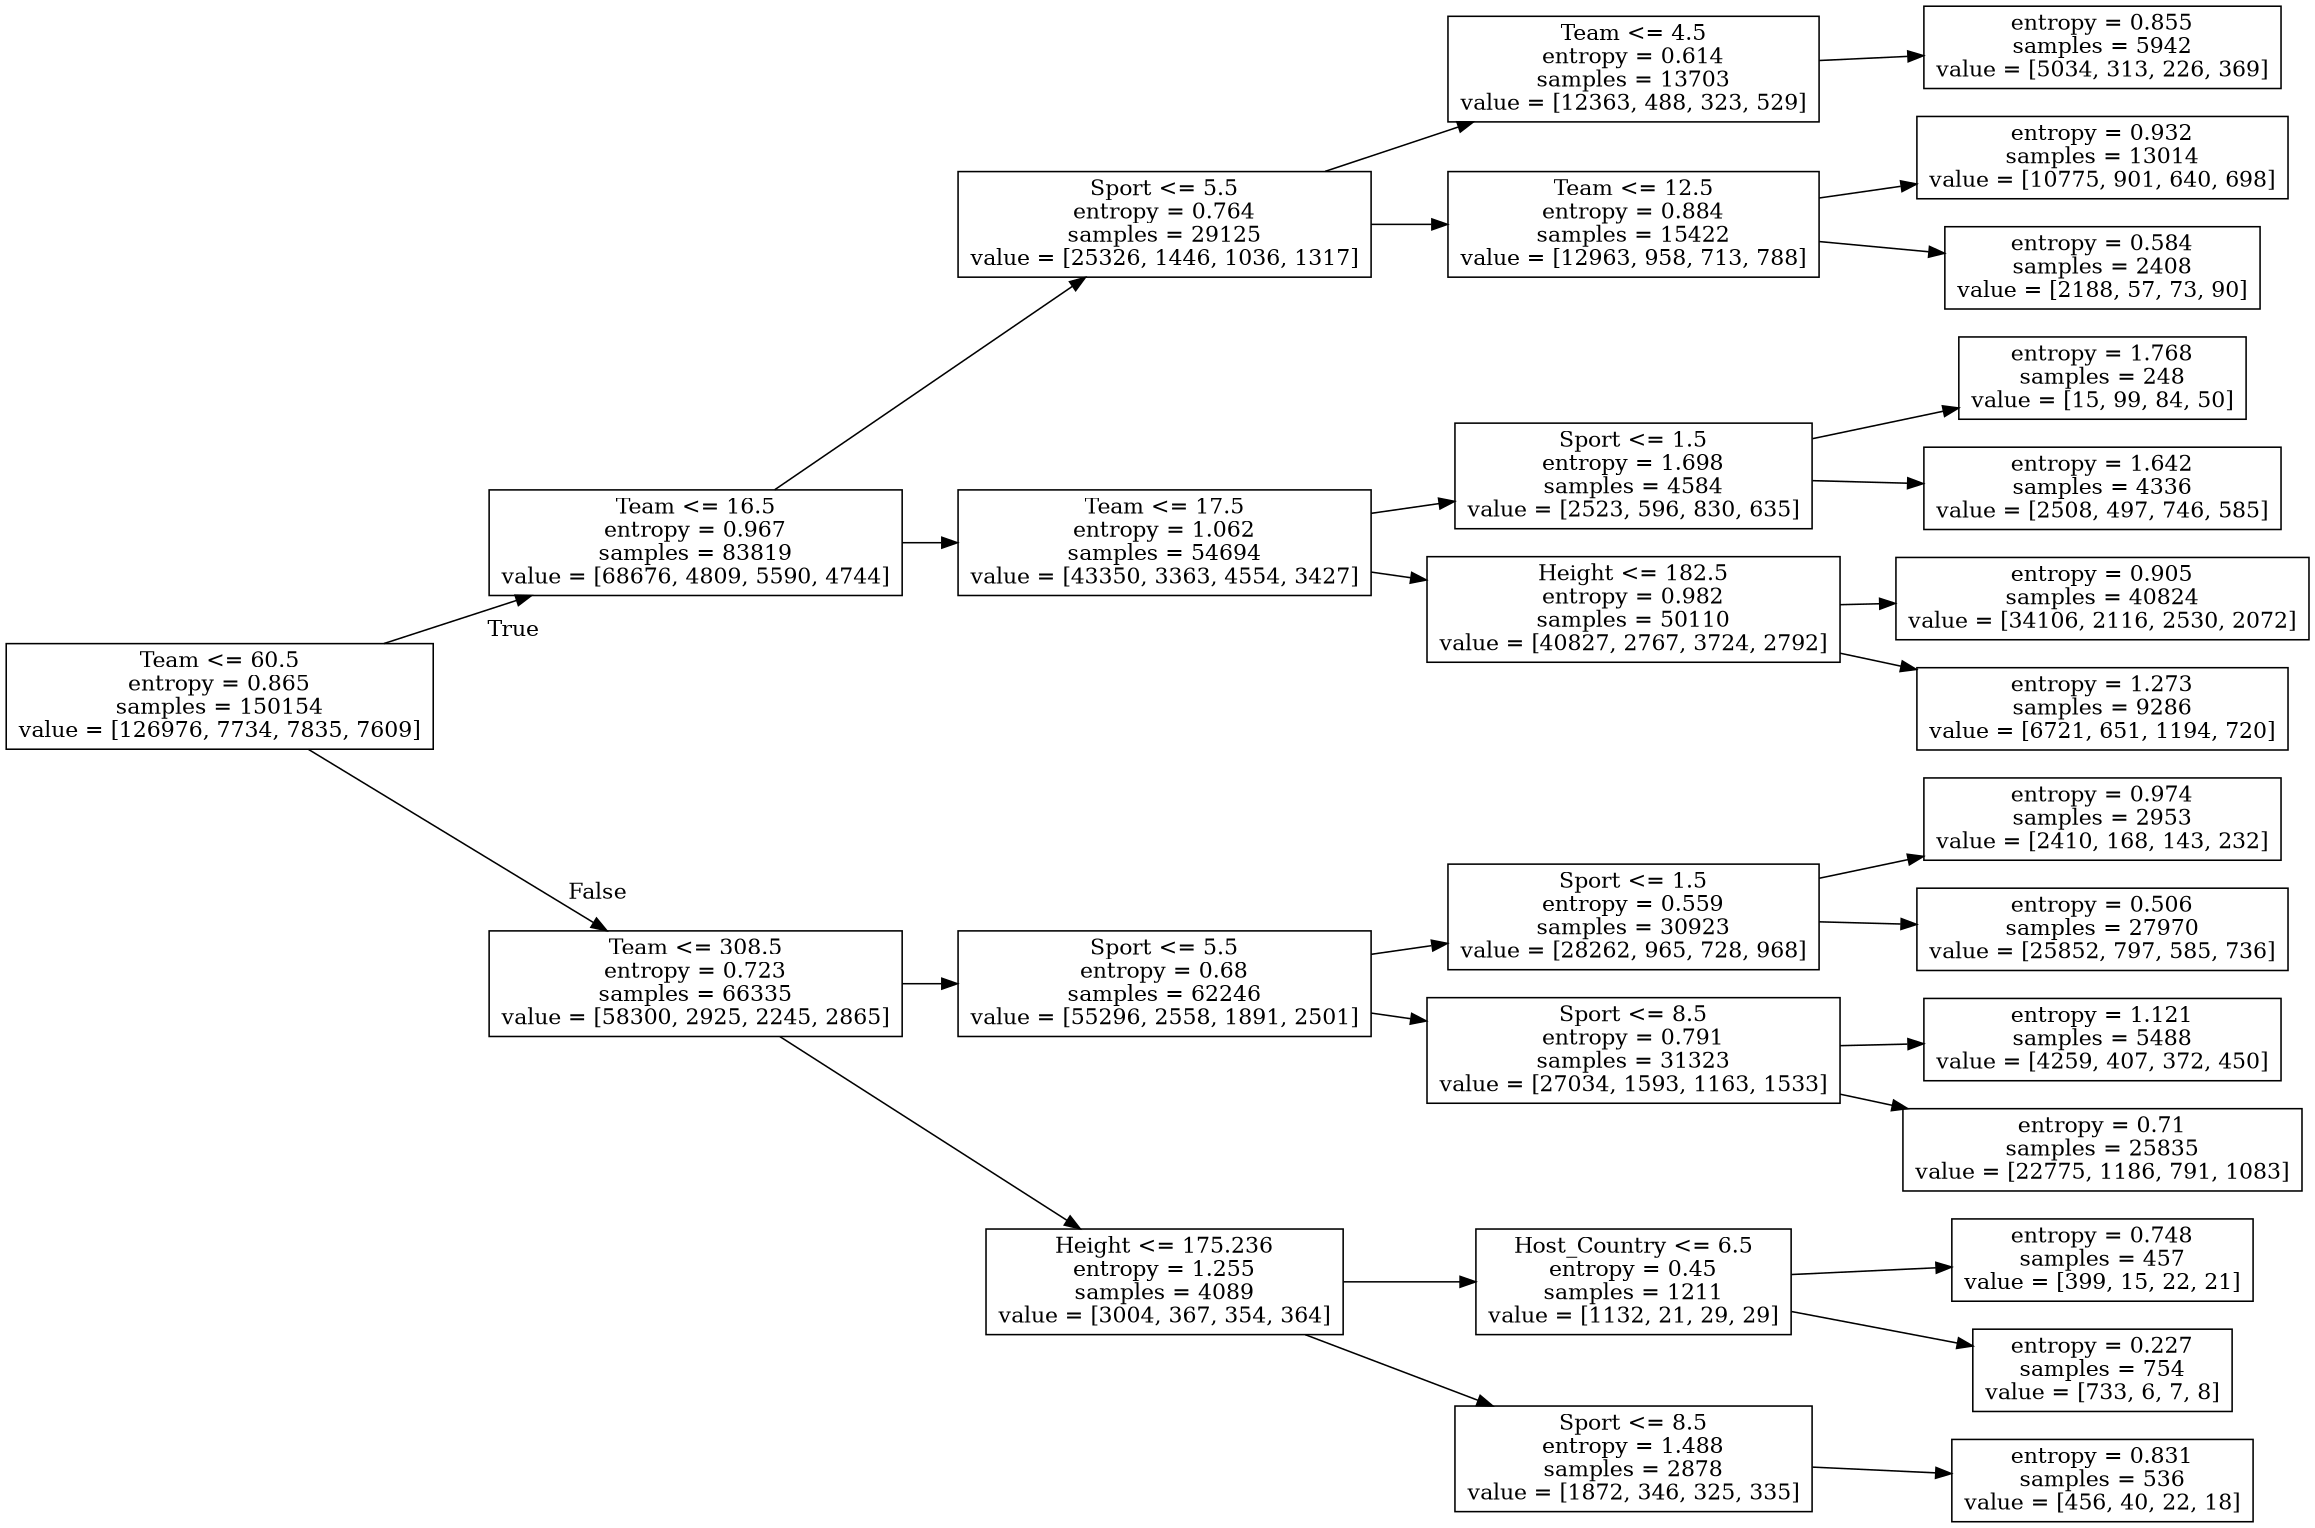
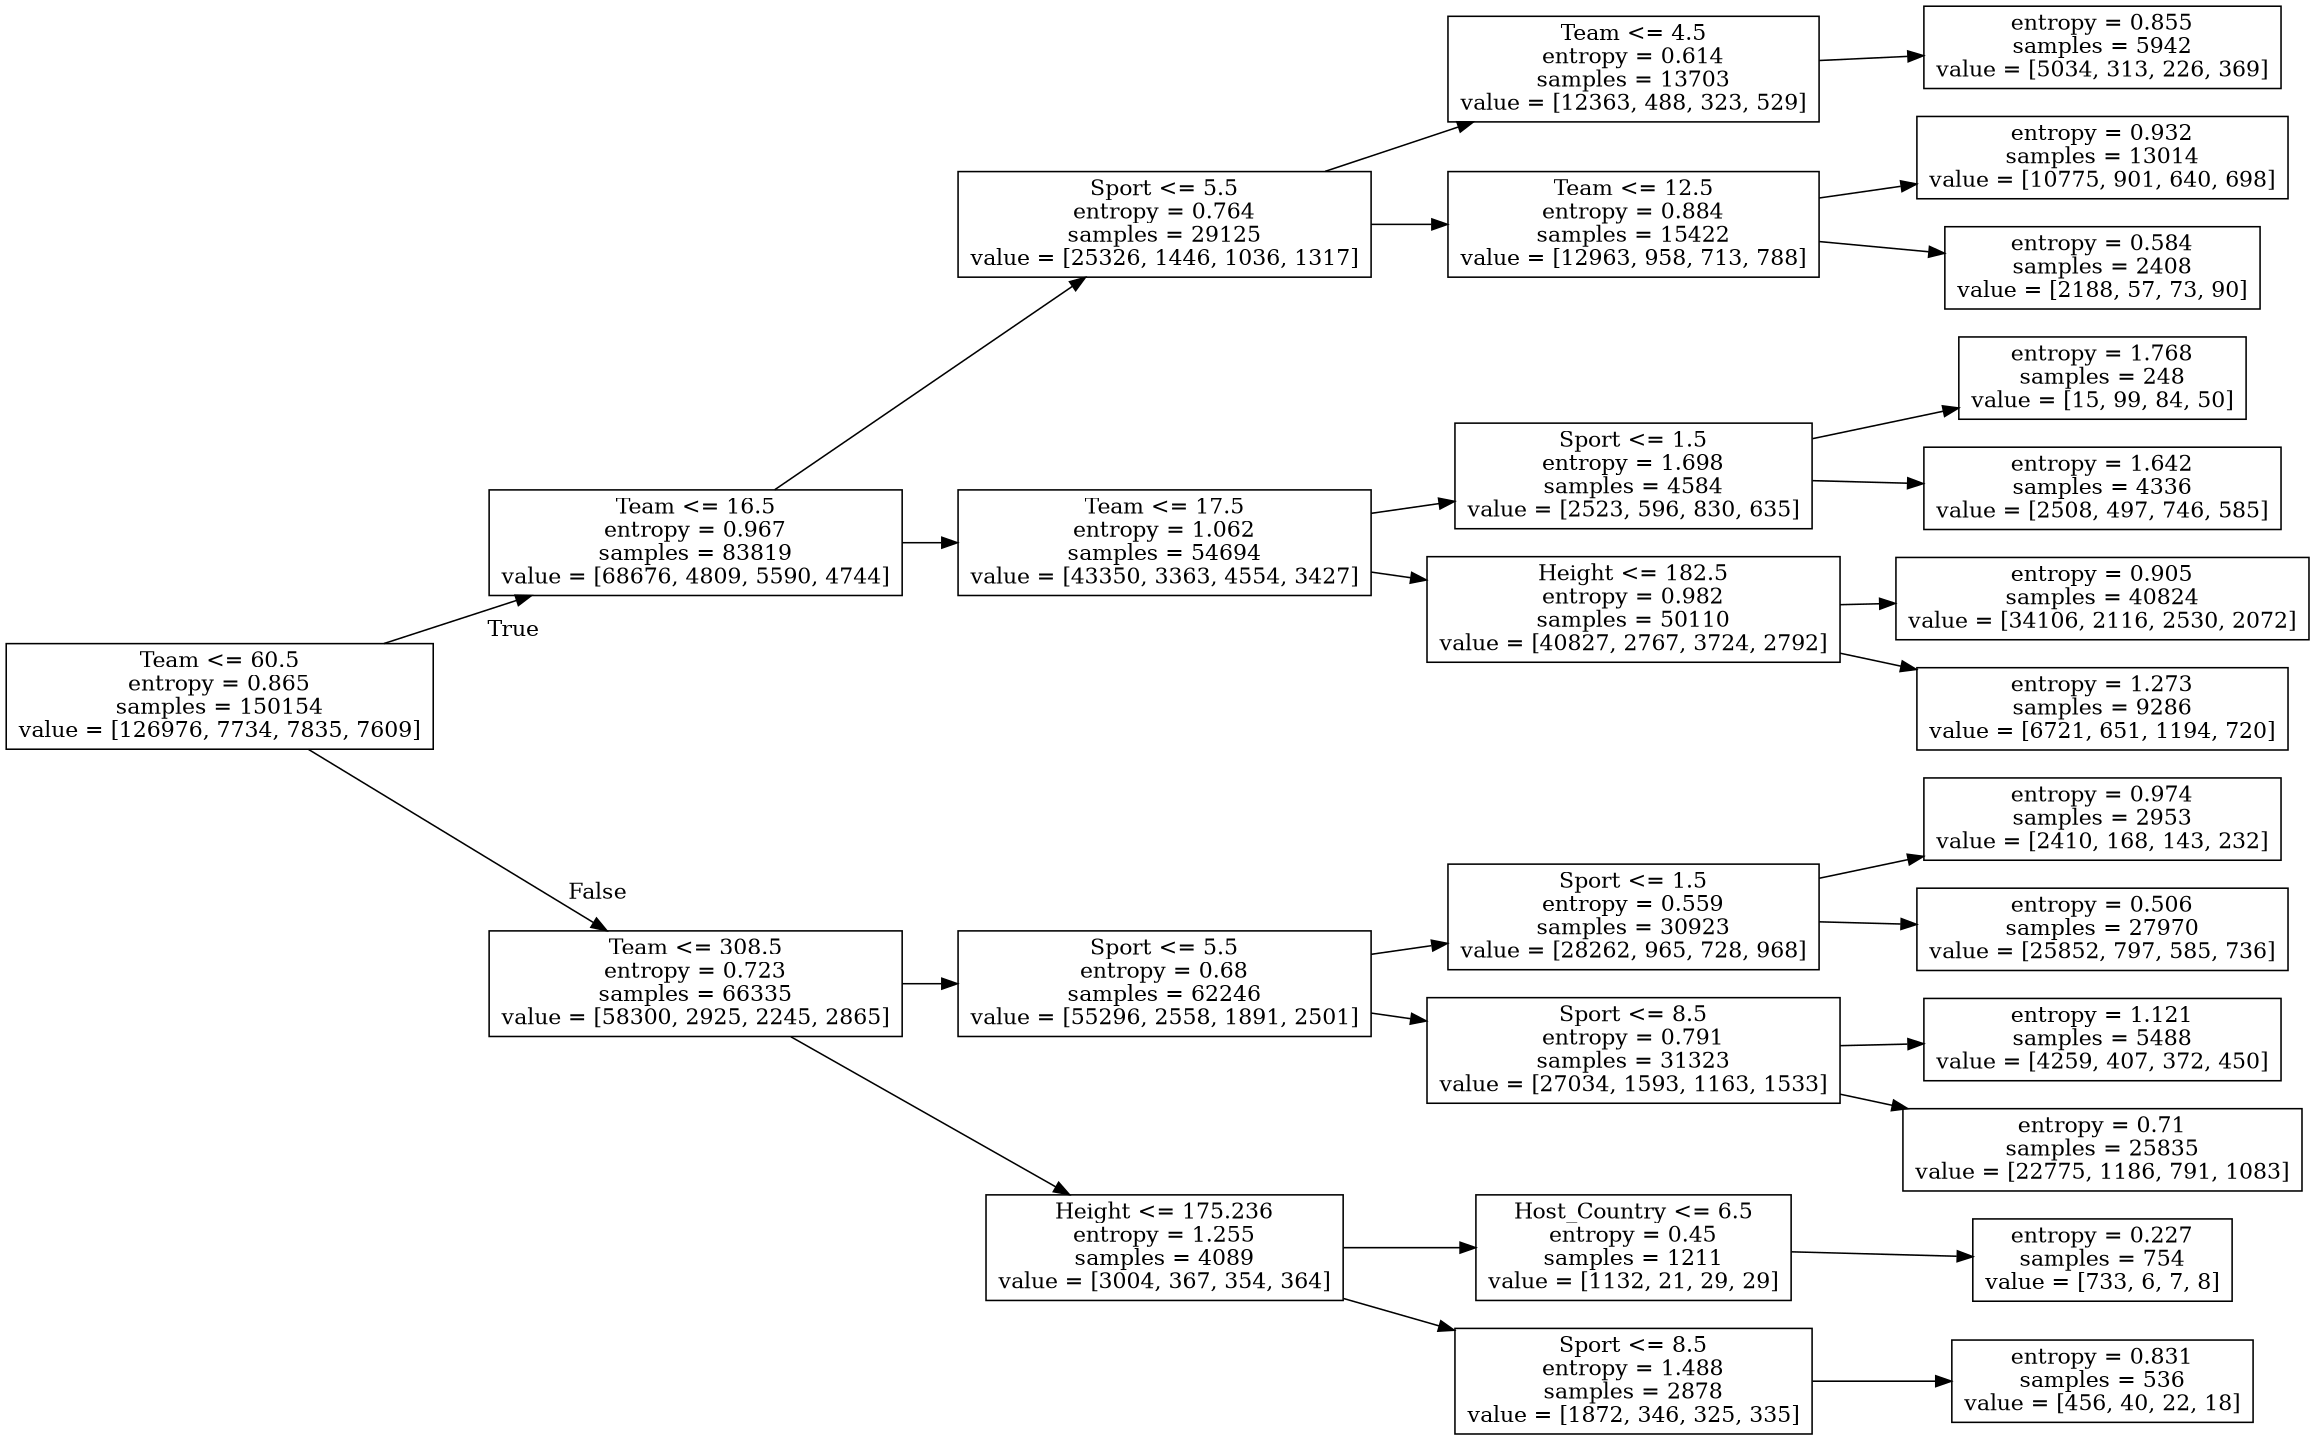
node "entropy = 0.748 samples = 457 value = [399, 15, 22, 21]": removed
